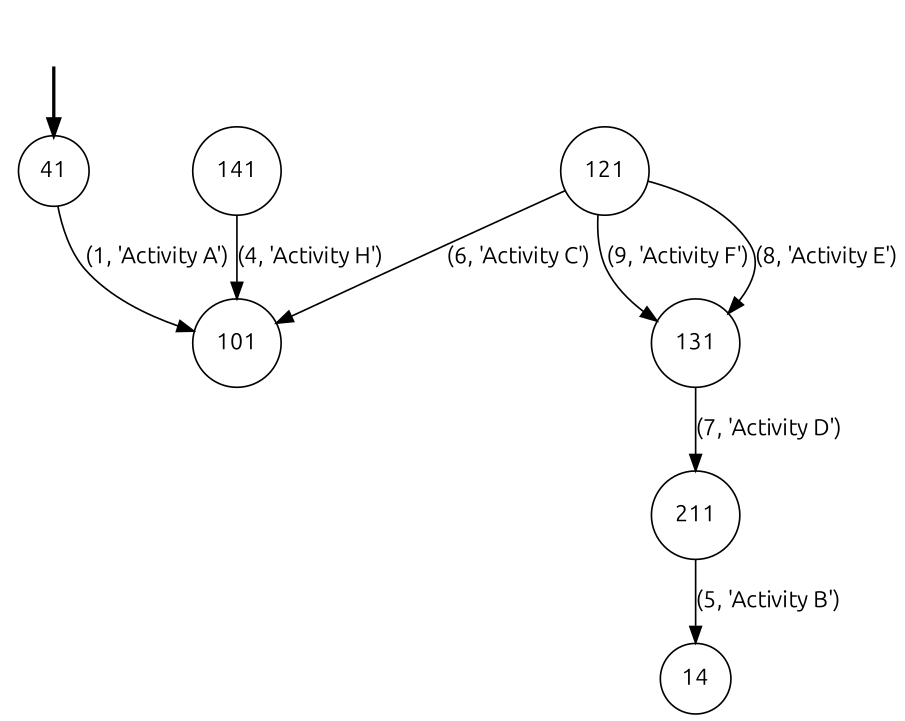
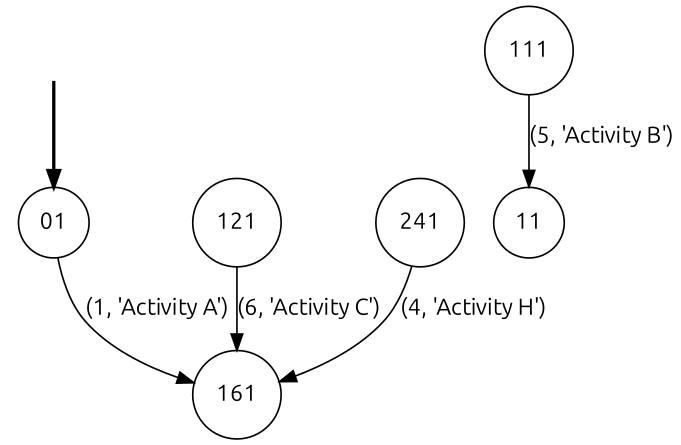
node "41": label "41" -> "01"
node "141": label "141" -> "241"
node "101": label "101" -> "161"
node "131": removed
node "211": label "211" -> "111"
node "14": label "14" -> "11"
